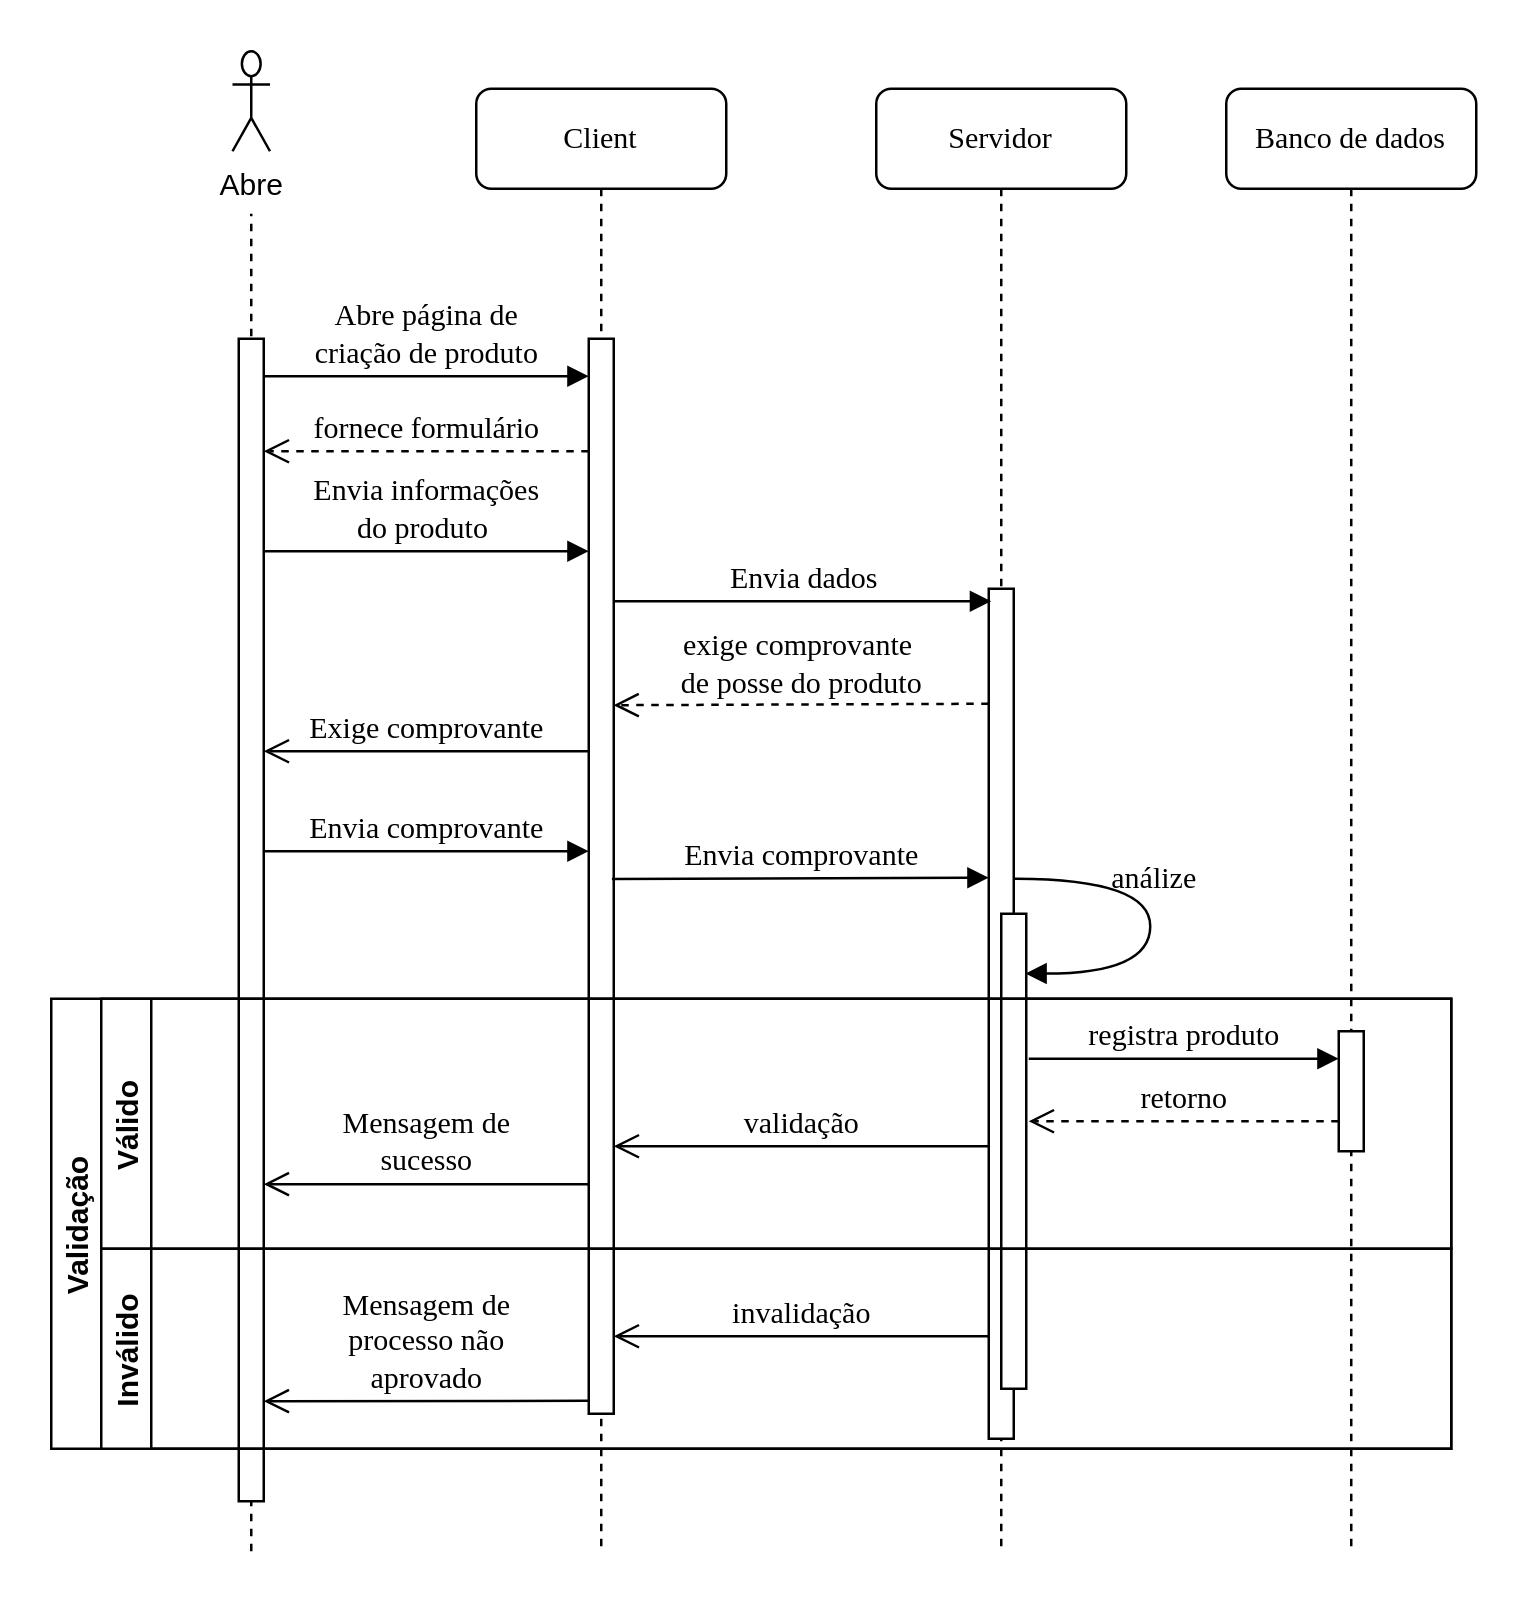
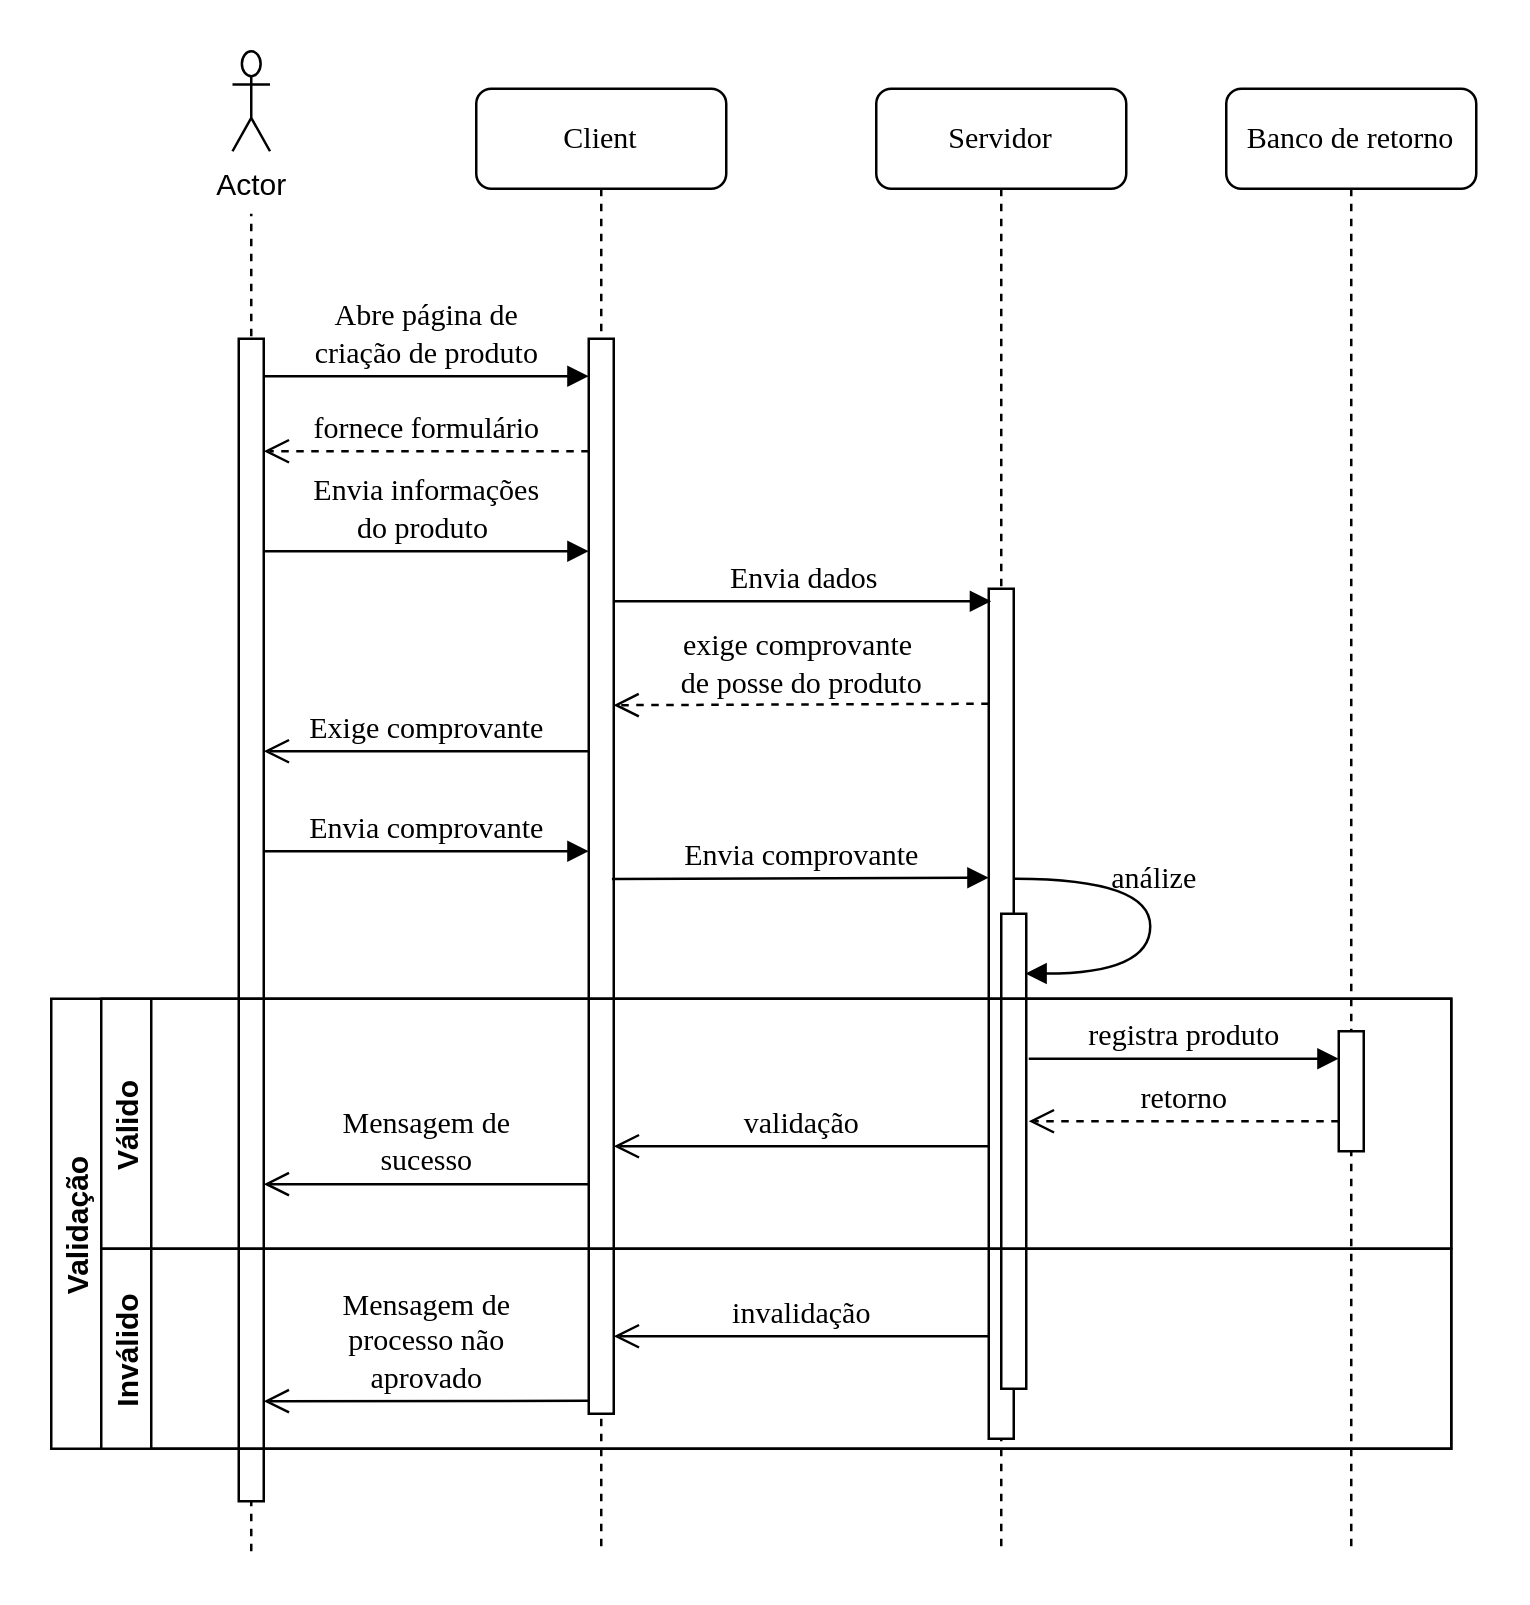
node "Banco de dados": label "Banco de dados" -> "Banco de retorno"
node "Abre": label "Abre" -> "Actor"
